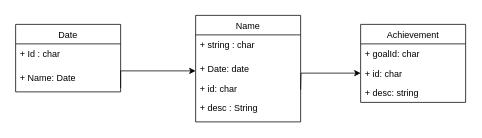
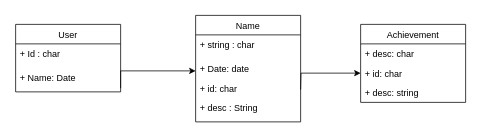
node "Date": label "Date" -> "User"
node "+ goalId: char": label "+ goalId: char" -> "+ desc: char"
